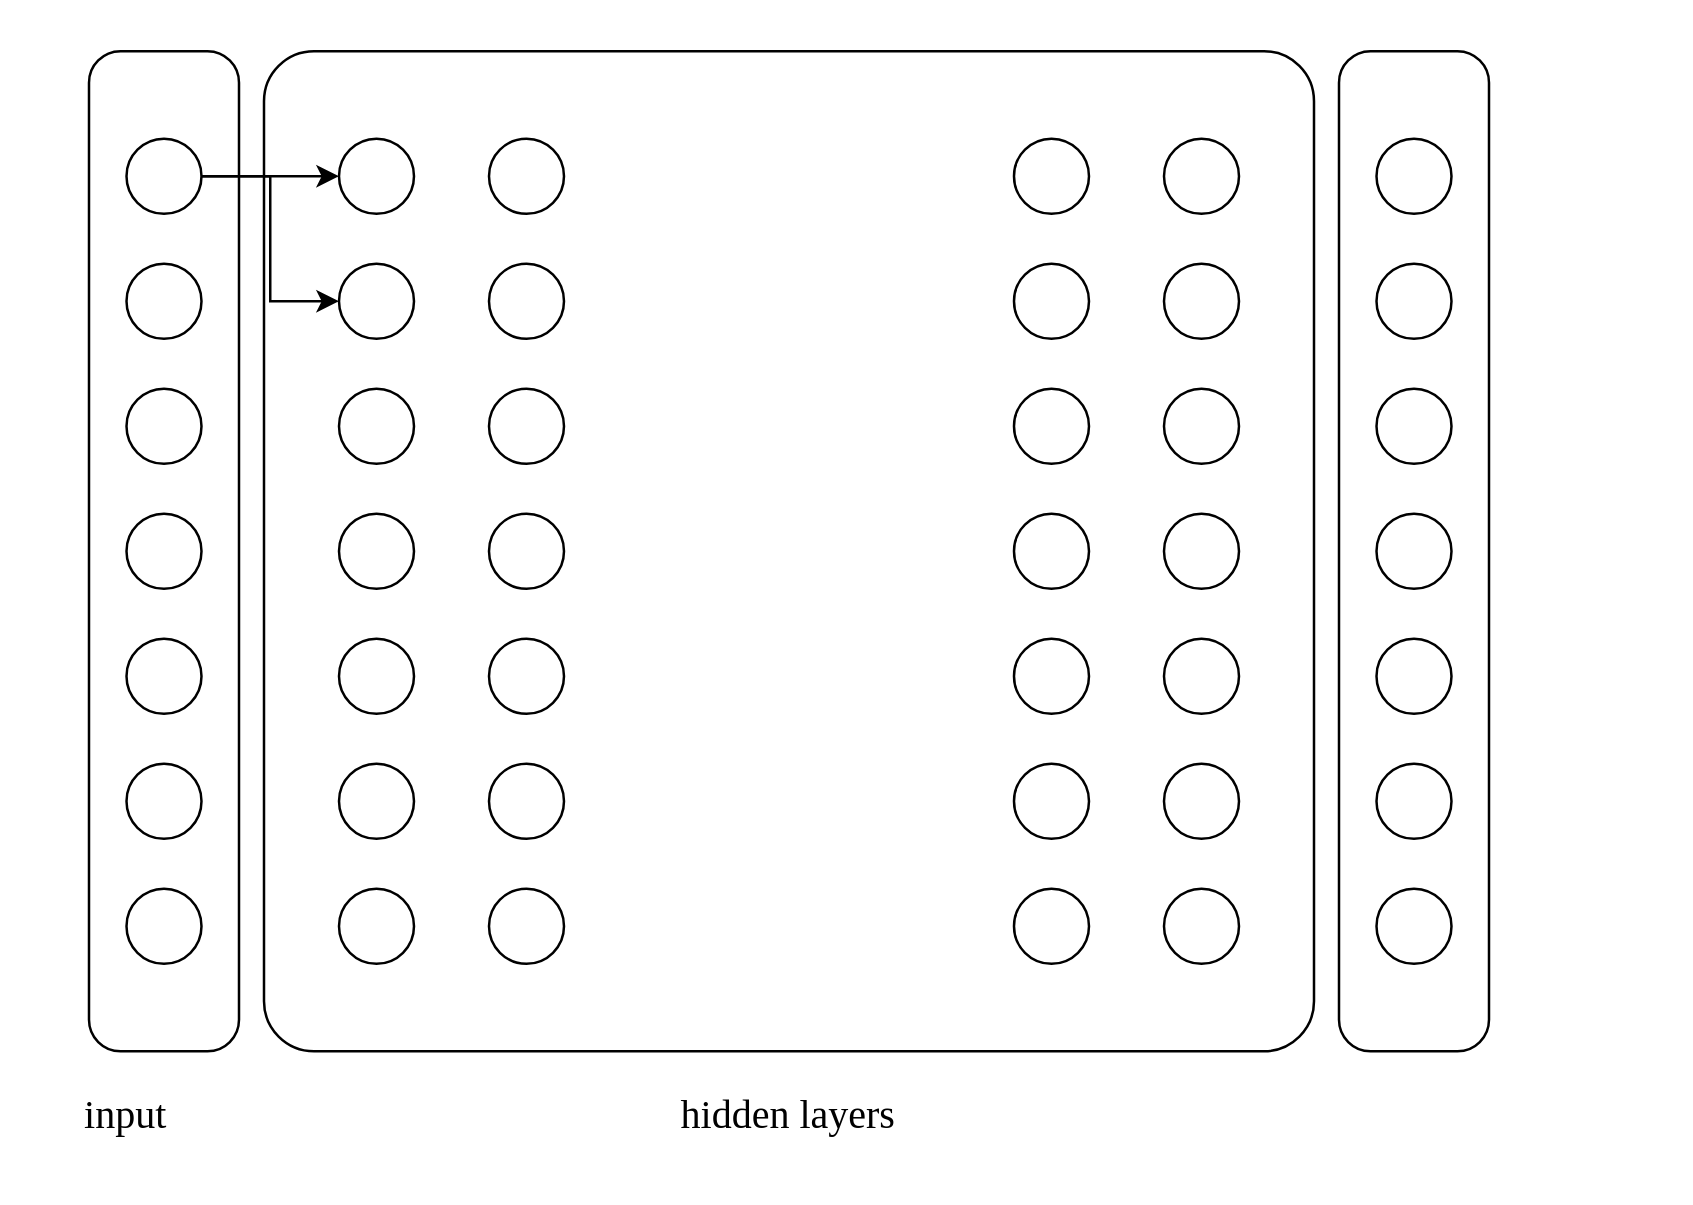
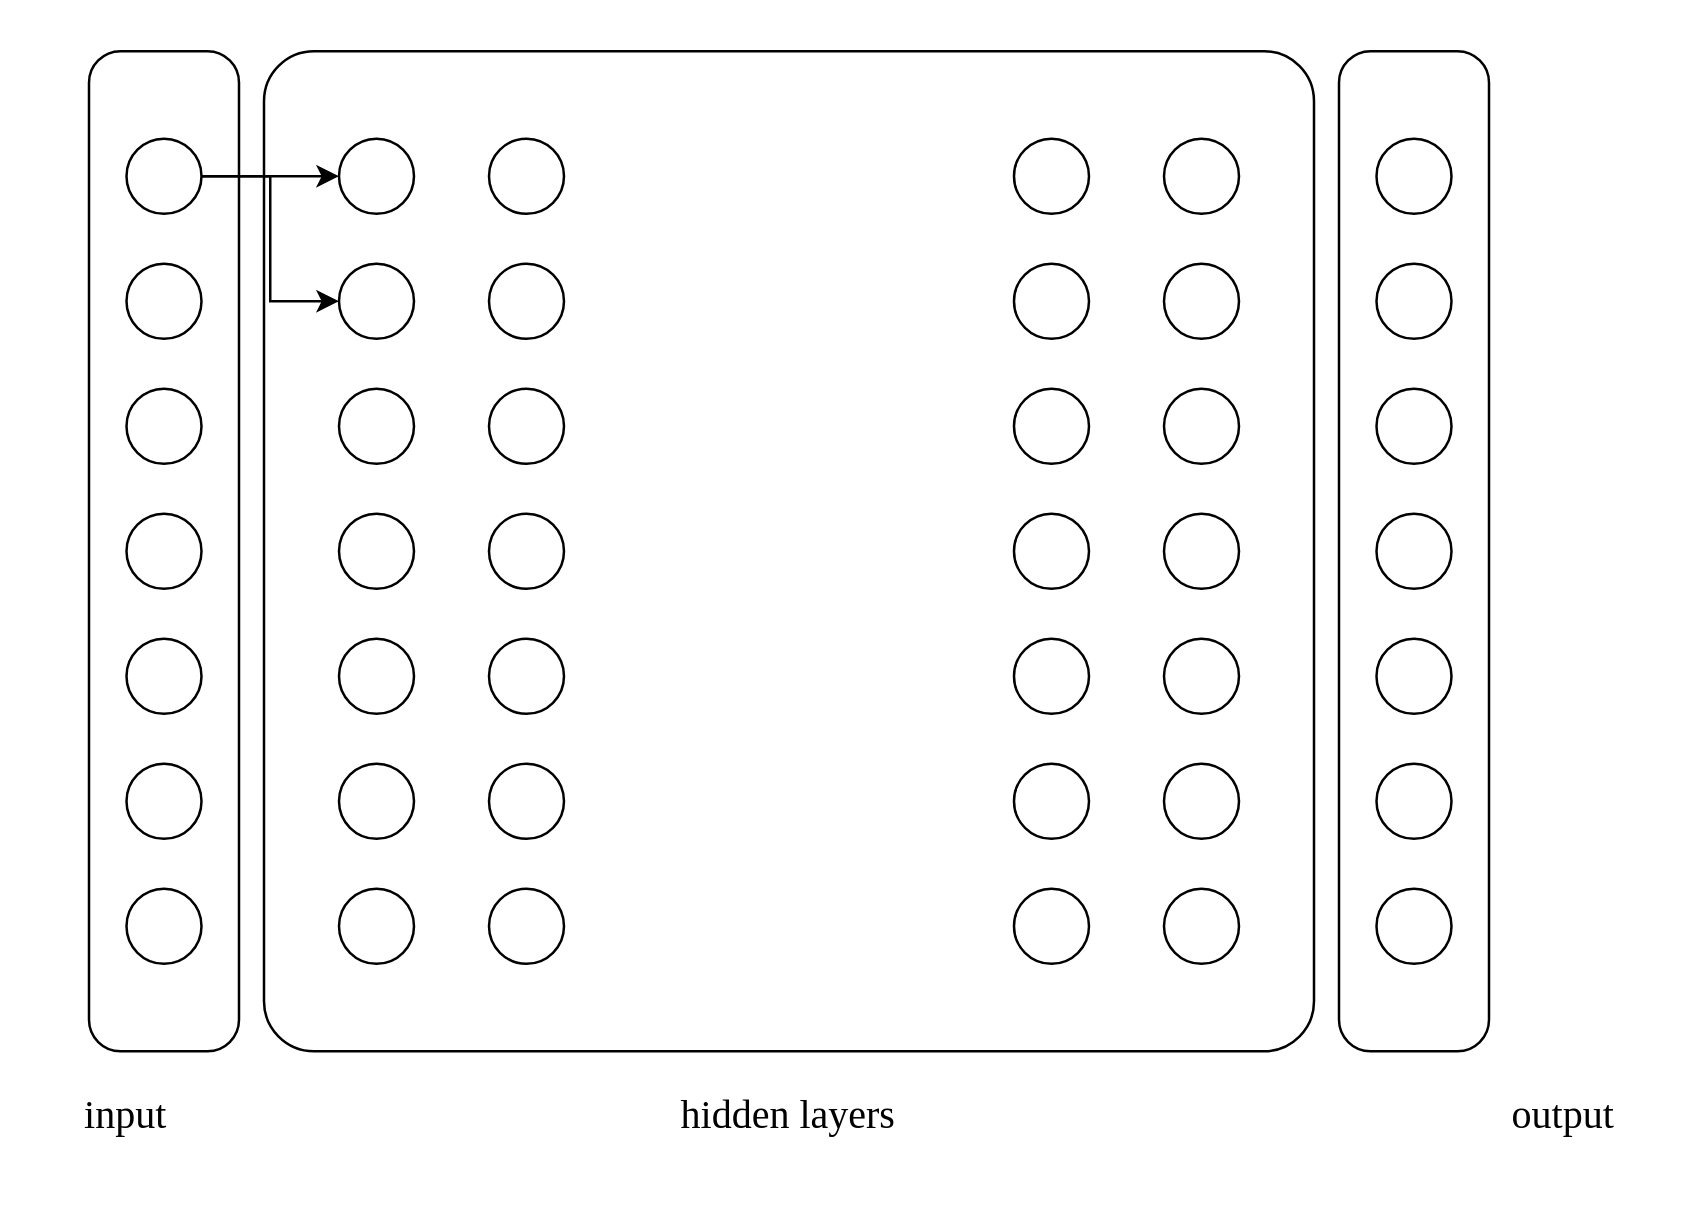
node "output": added
